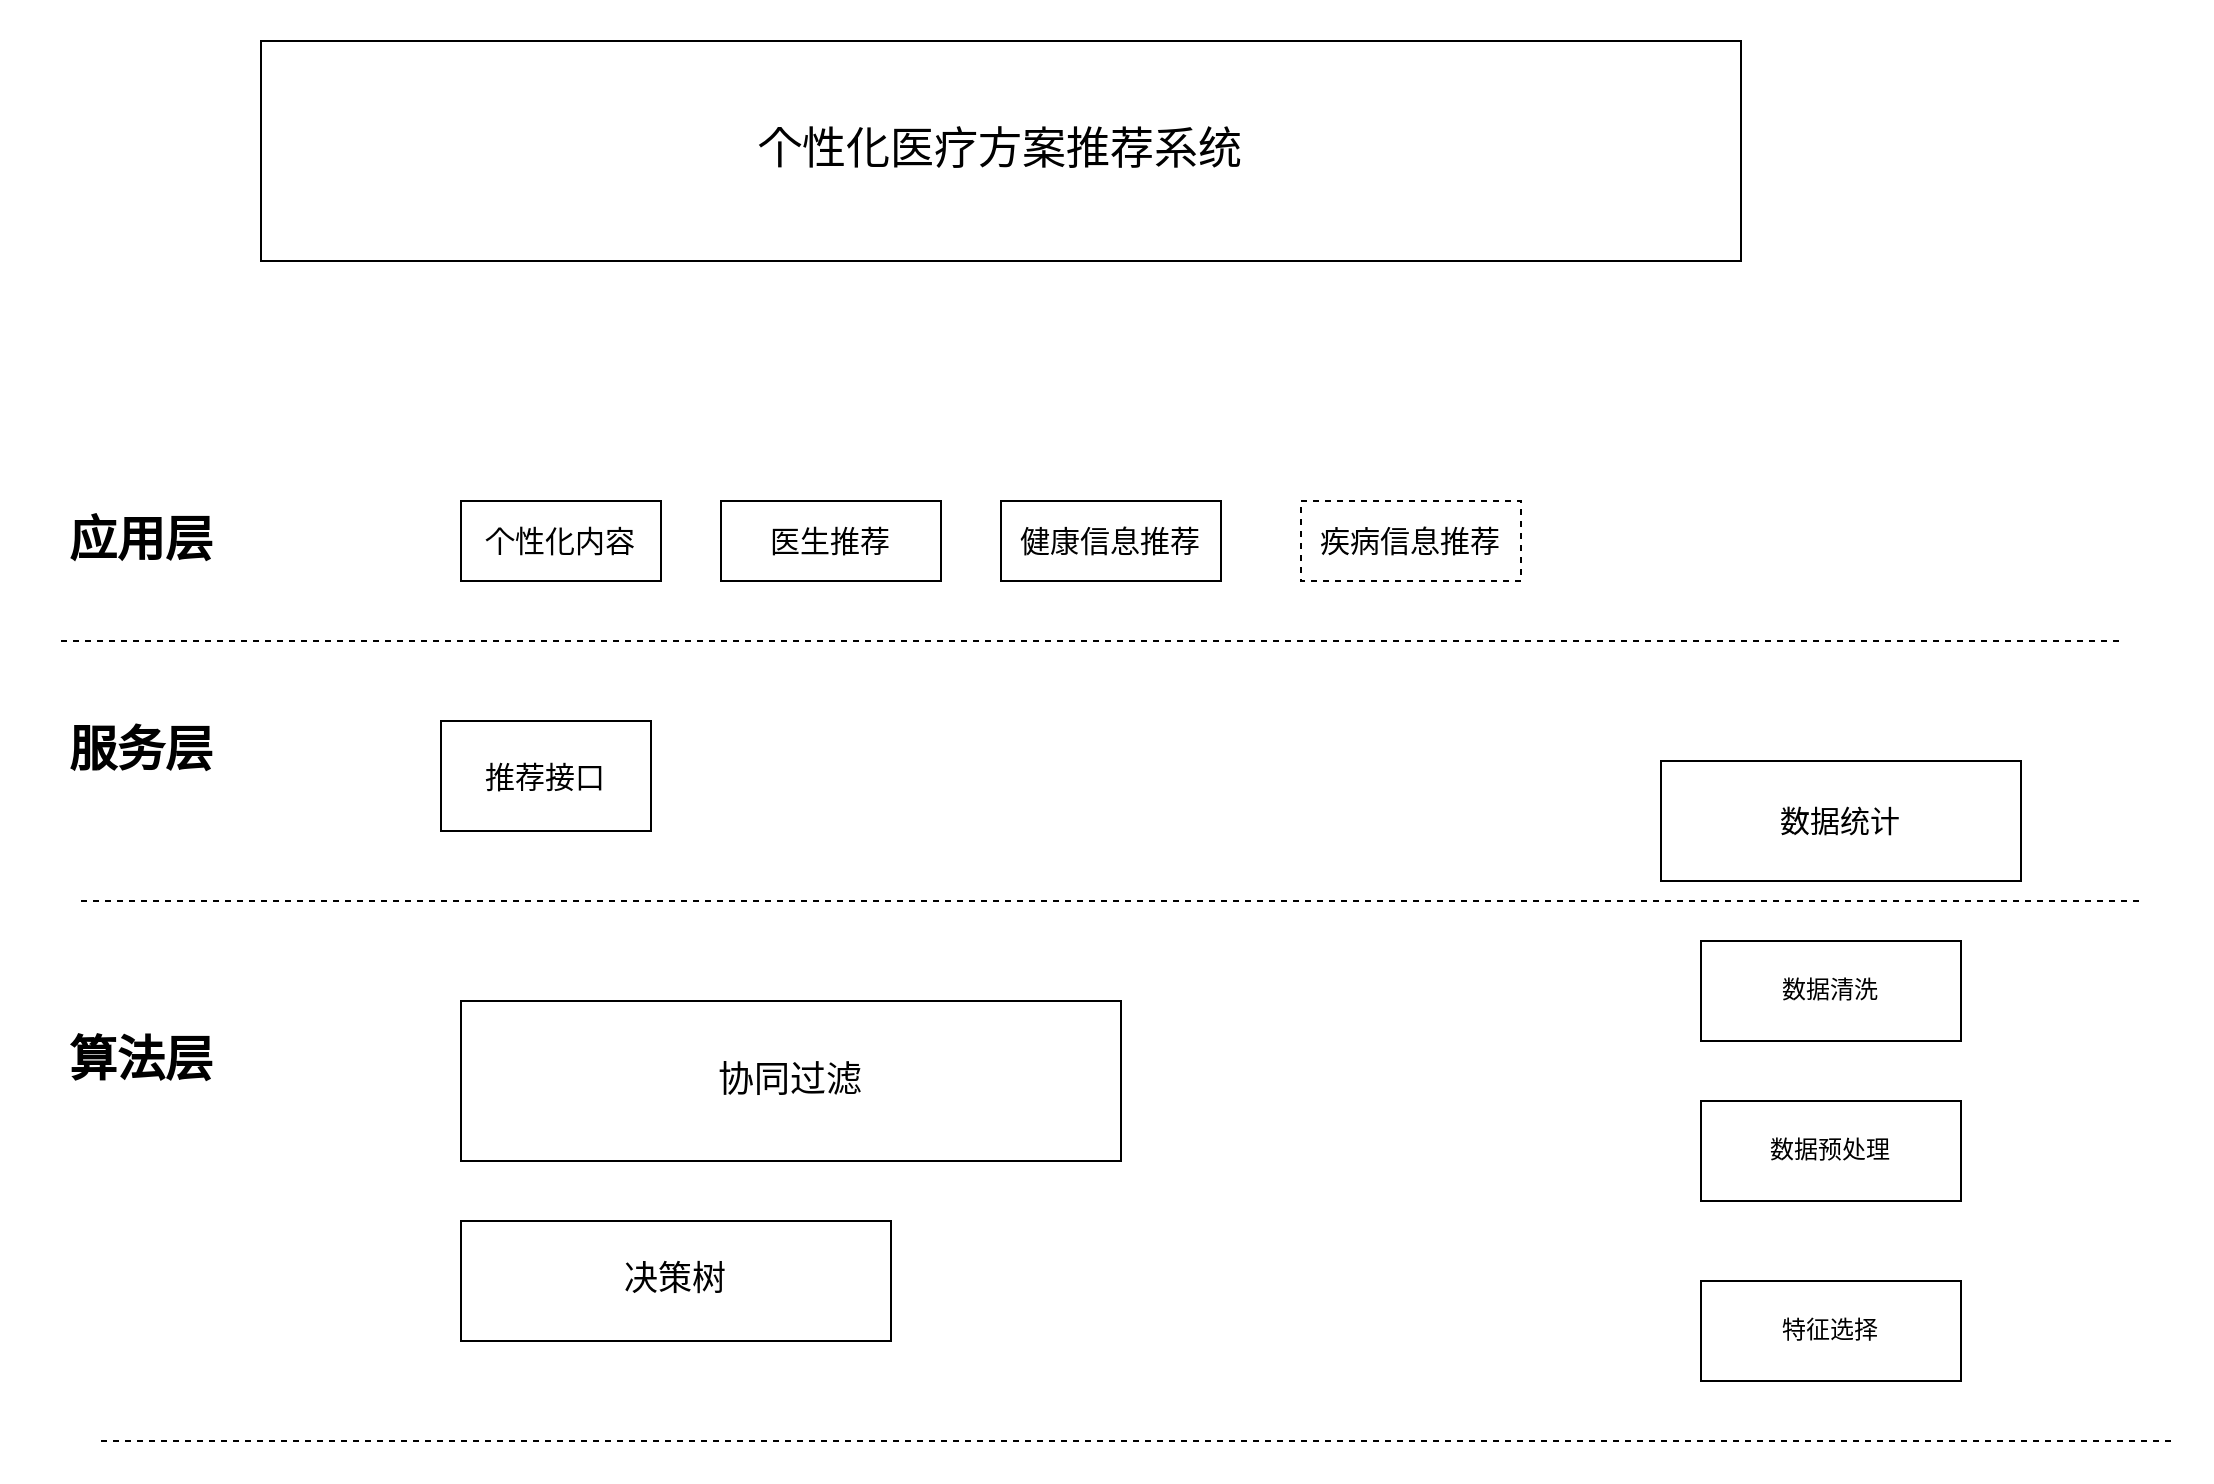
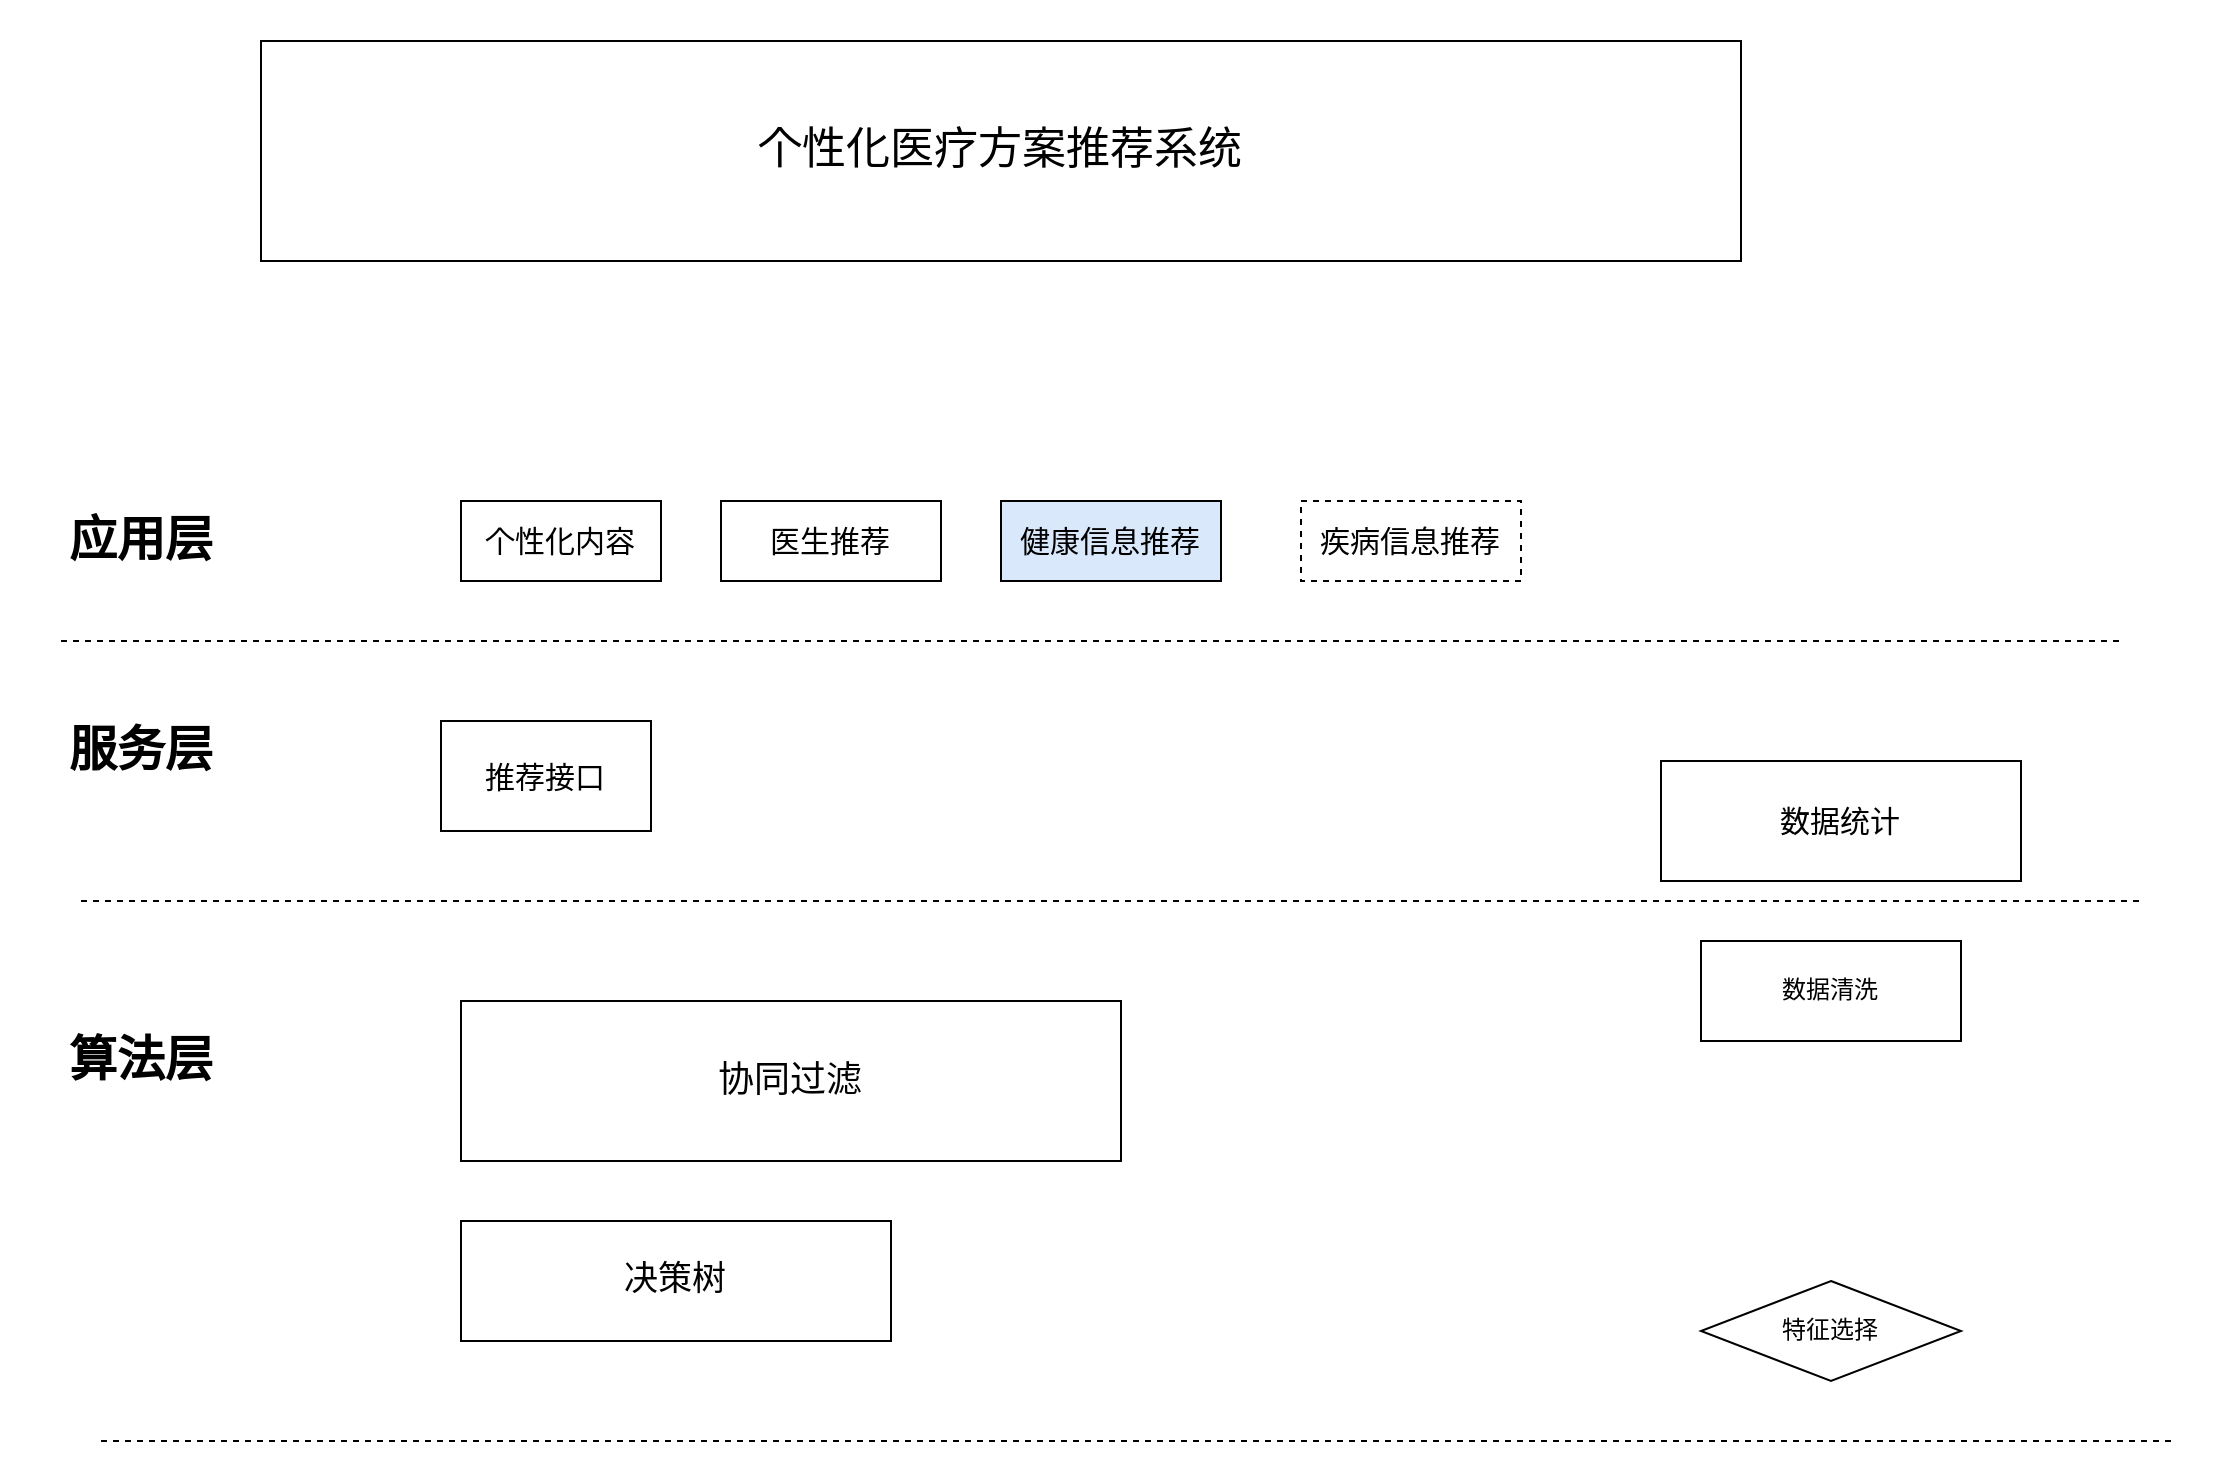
node "健康信息推荐": fillcolor #ffffff -> #dae8fc
node "数据预处理": removed
node "特征选择": shape rectangle -> diamond
